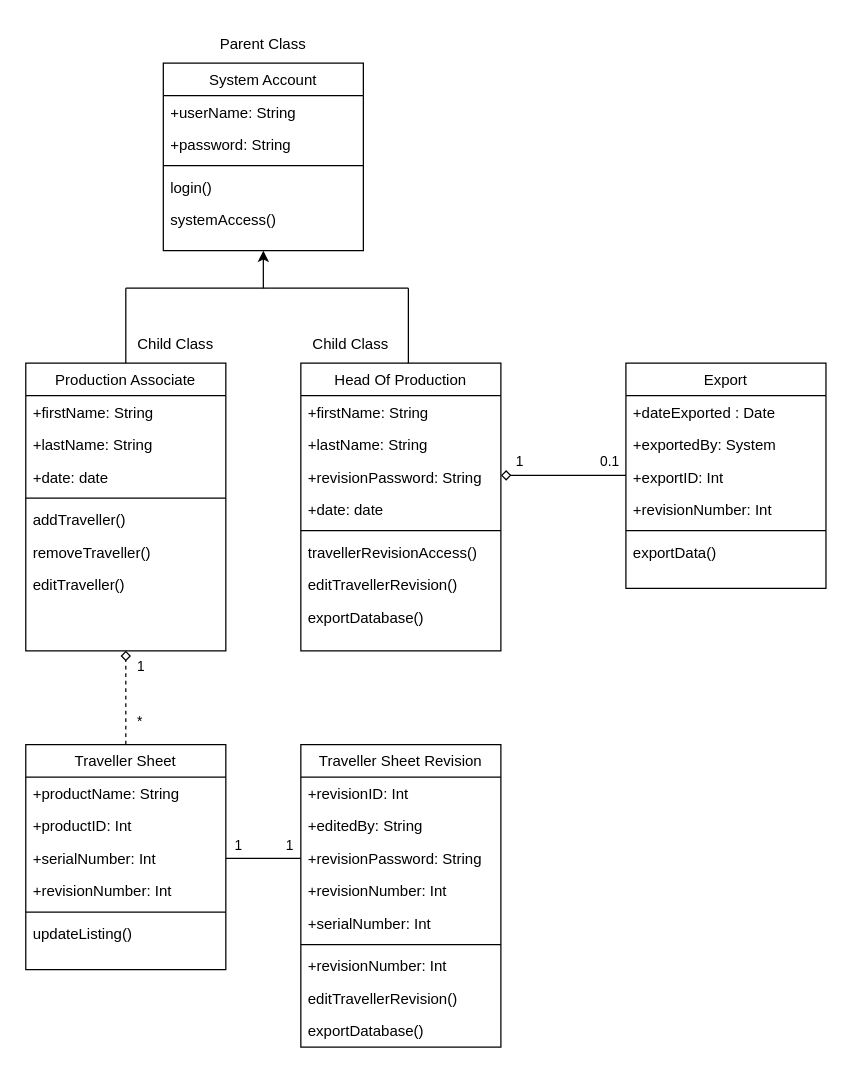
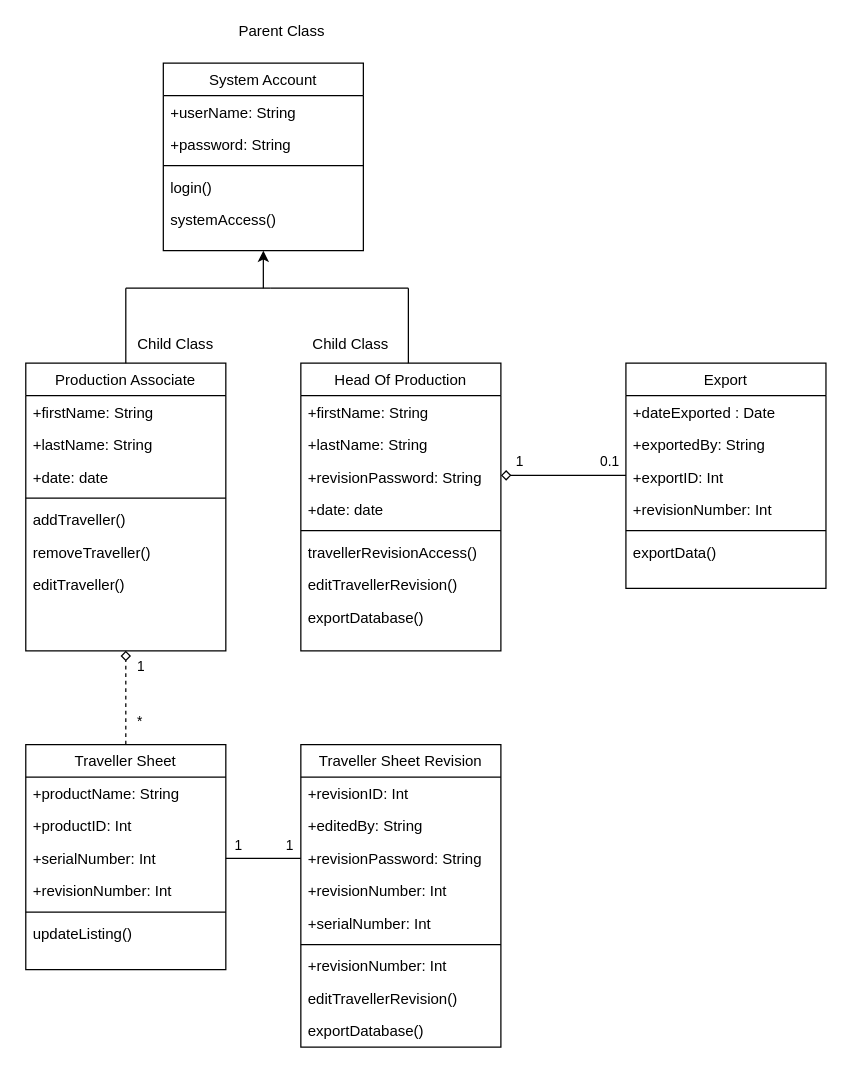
node "Parent Class": moved (263, 44) -> (282, 32)
node "+exportedBy: System": label "+exportedBy: System" -> "+exportedBy: String"
